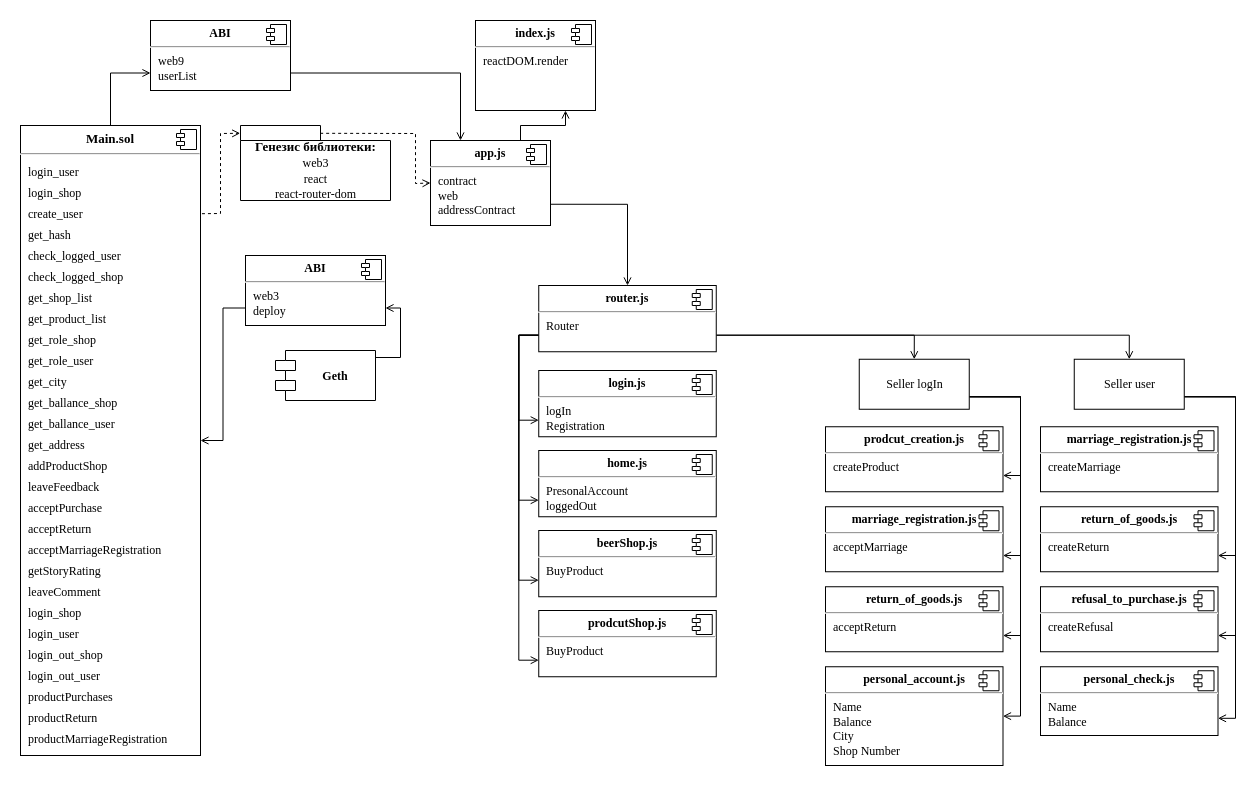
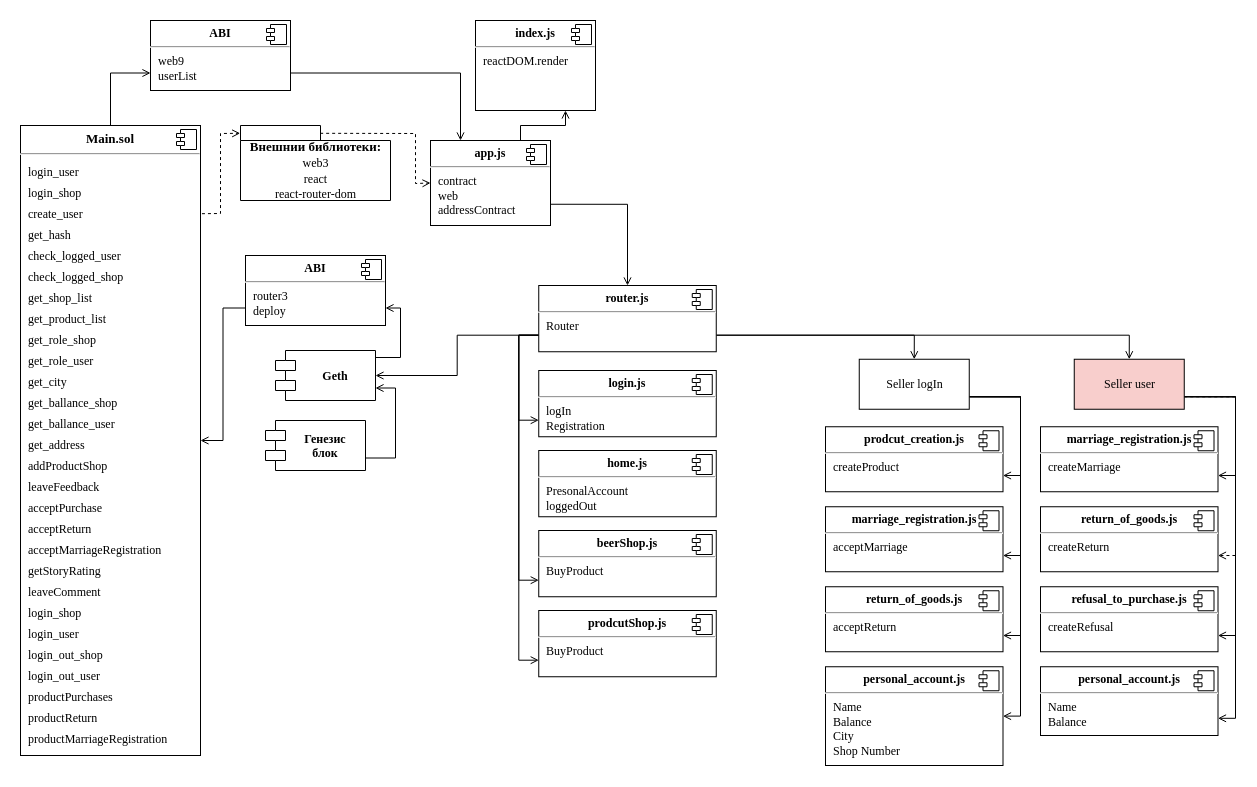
node "Генезис библиотеки: web3 react react-router-dom": label "Генезис библиотеки: web3 react react-router-dom" -> "Внешнии библиотеки: web3 react react-router-dom"
node "ABI web3 deploy": label "ABI web3 deploy" -> "ABI router3 deploy"
node "Seller user": fillcolor #ffffff -> #f8cecc
edge "Генезис блок" -> "Geth": added
node "Генезис блок": added
edge "Seller user" -> "marriage_registration.js createMarriage": added
edge "router.js Router" -> "home.js PresonalAccount loggedOut": now "router.js Router" -> "Geth"
edge "Seller user" -> "return_of_goods.js createReturn": style solid -> dashed
node "personal_check.js Name Balance": label "personal_check.js Name Balance" -> "personal_account.js Name Balance"
